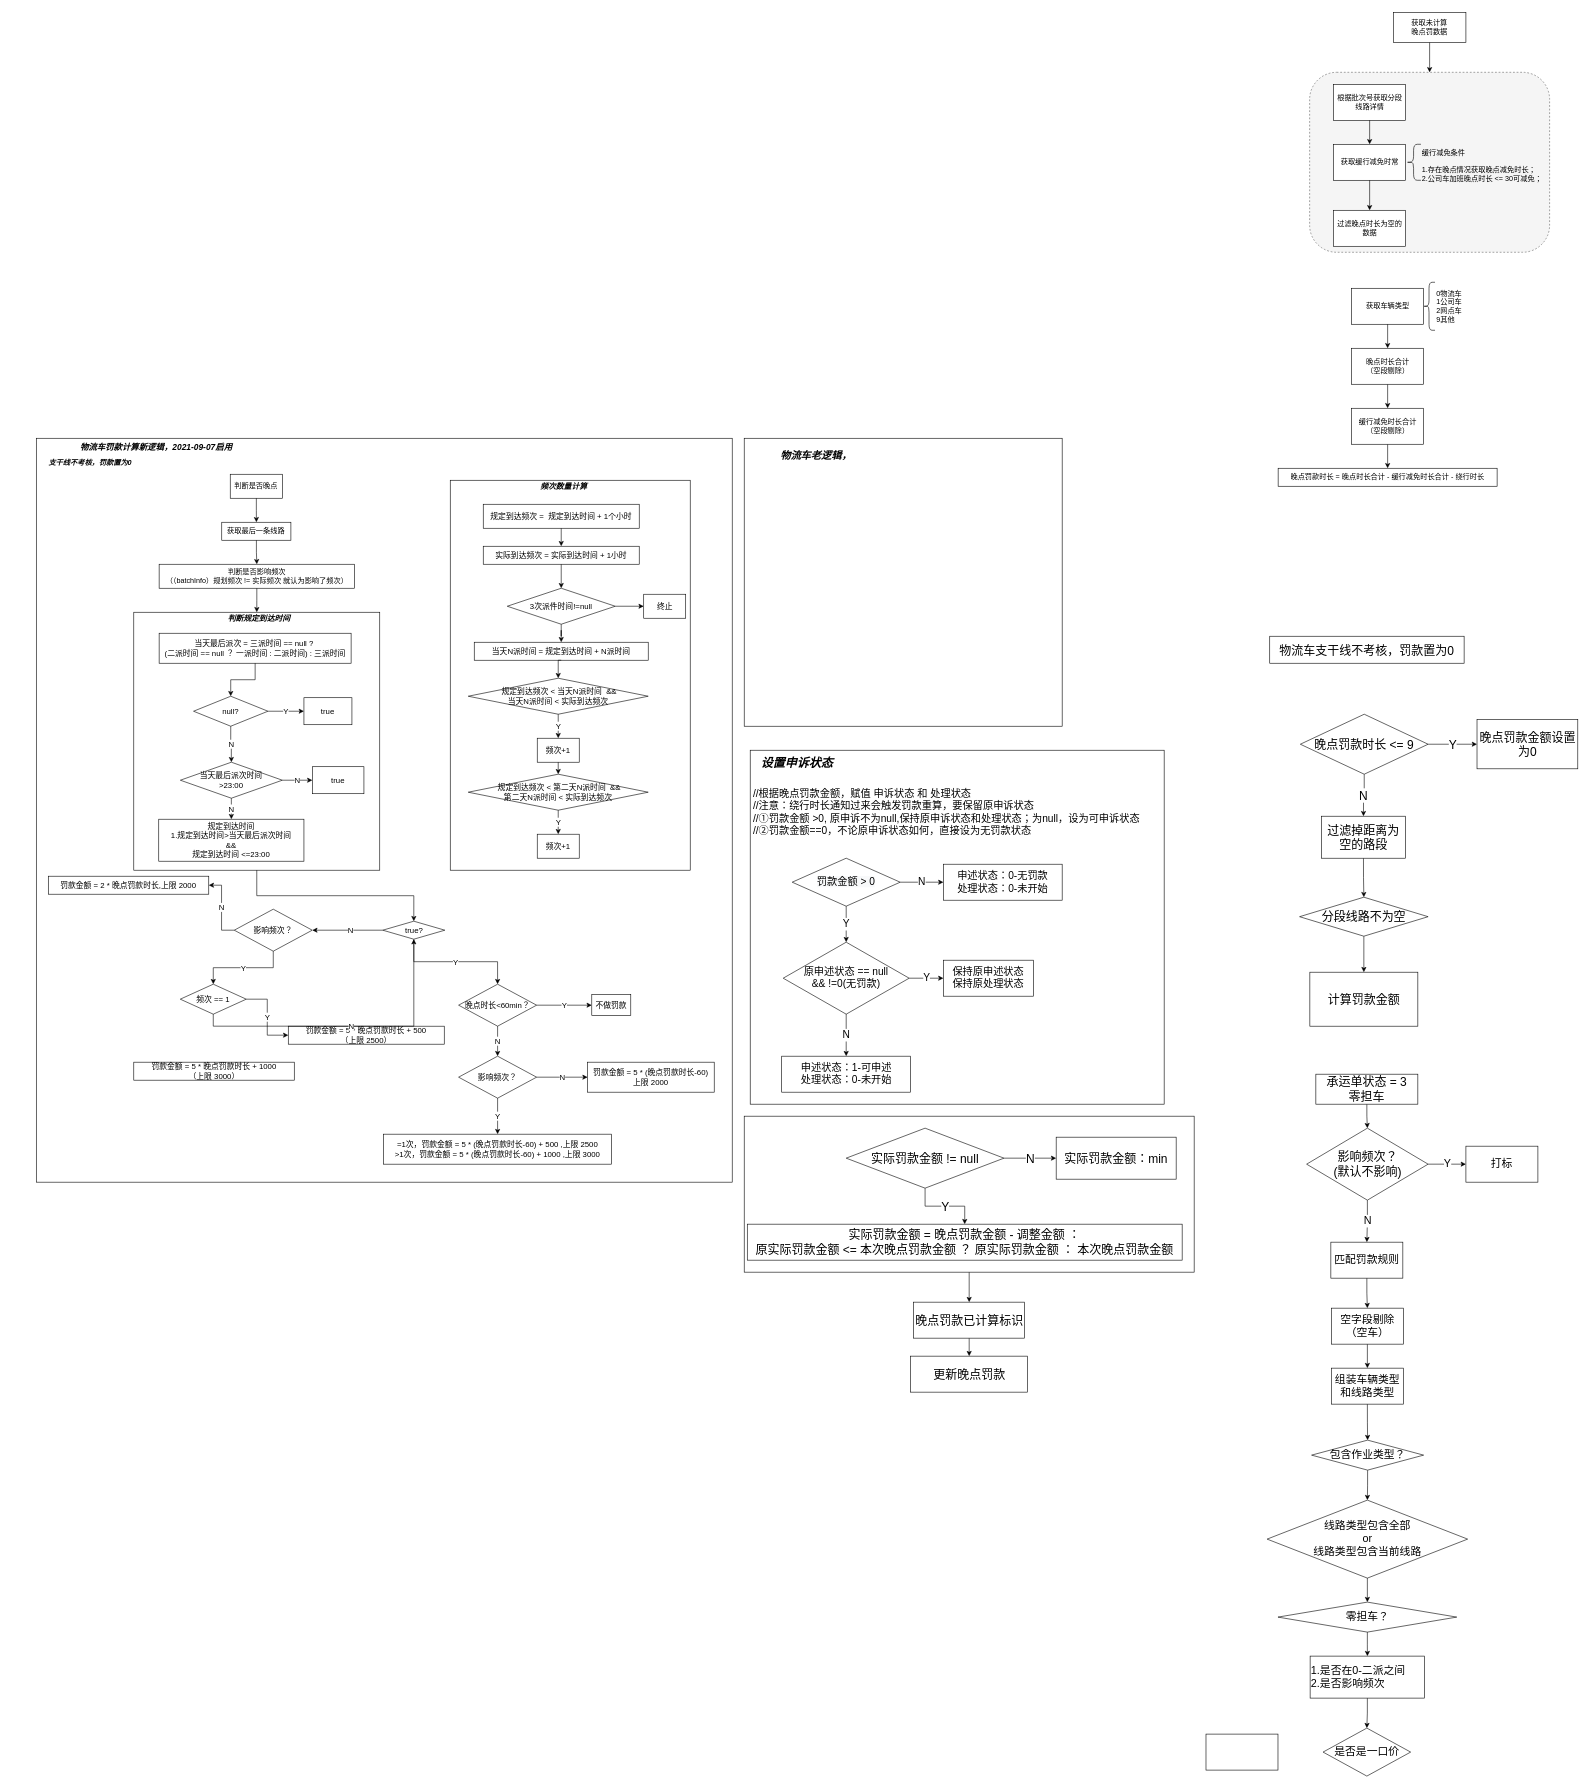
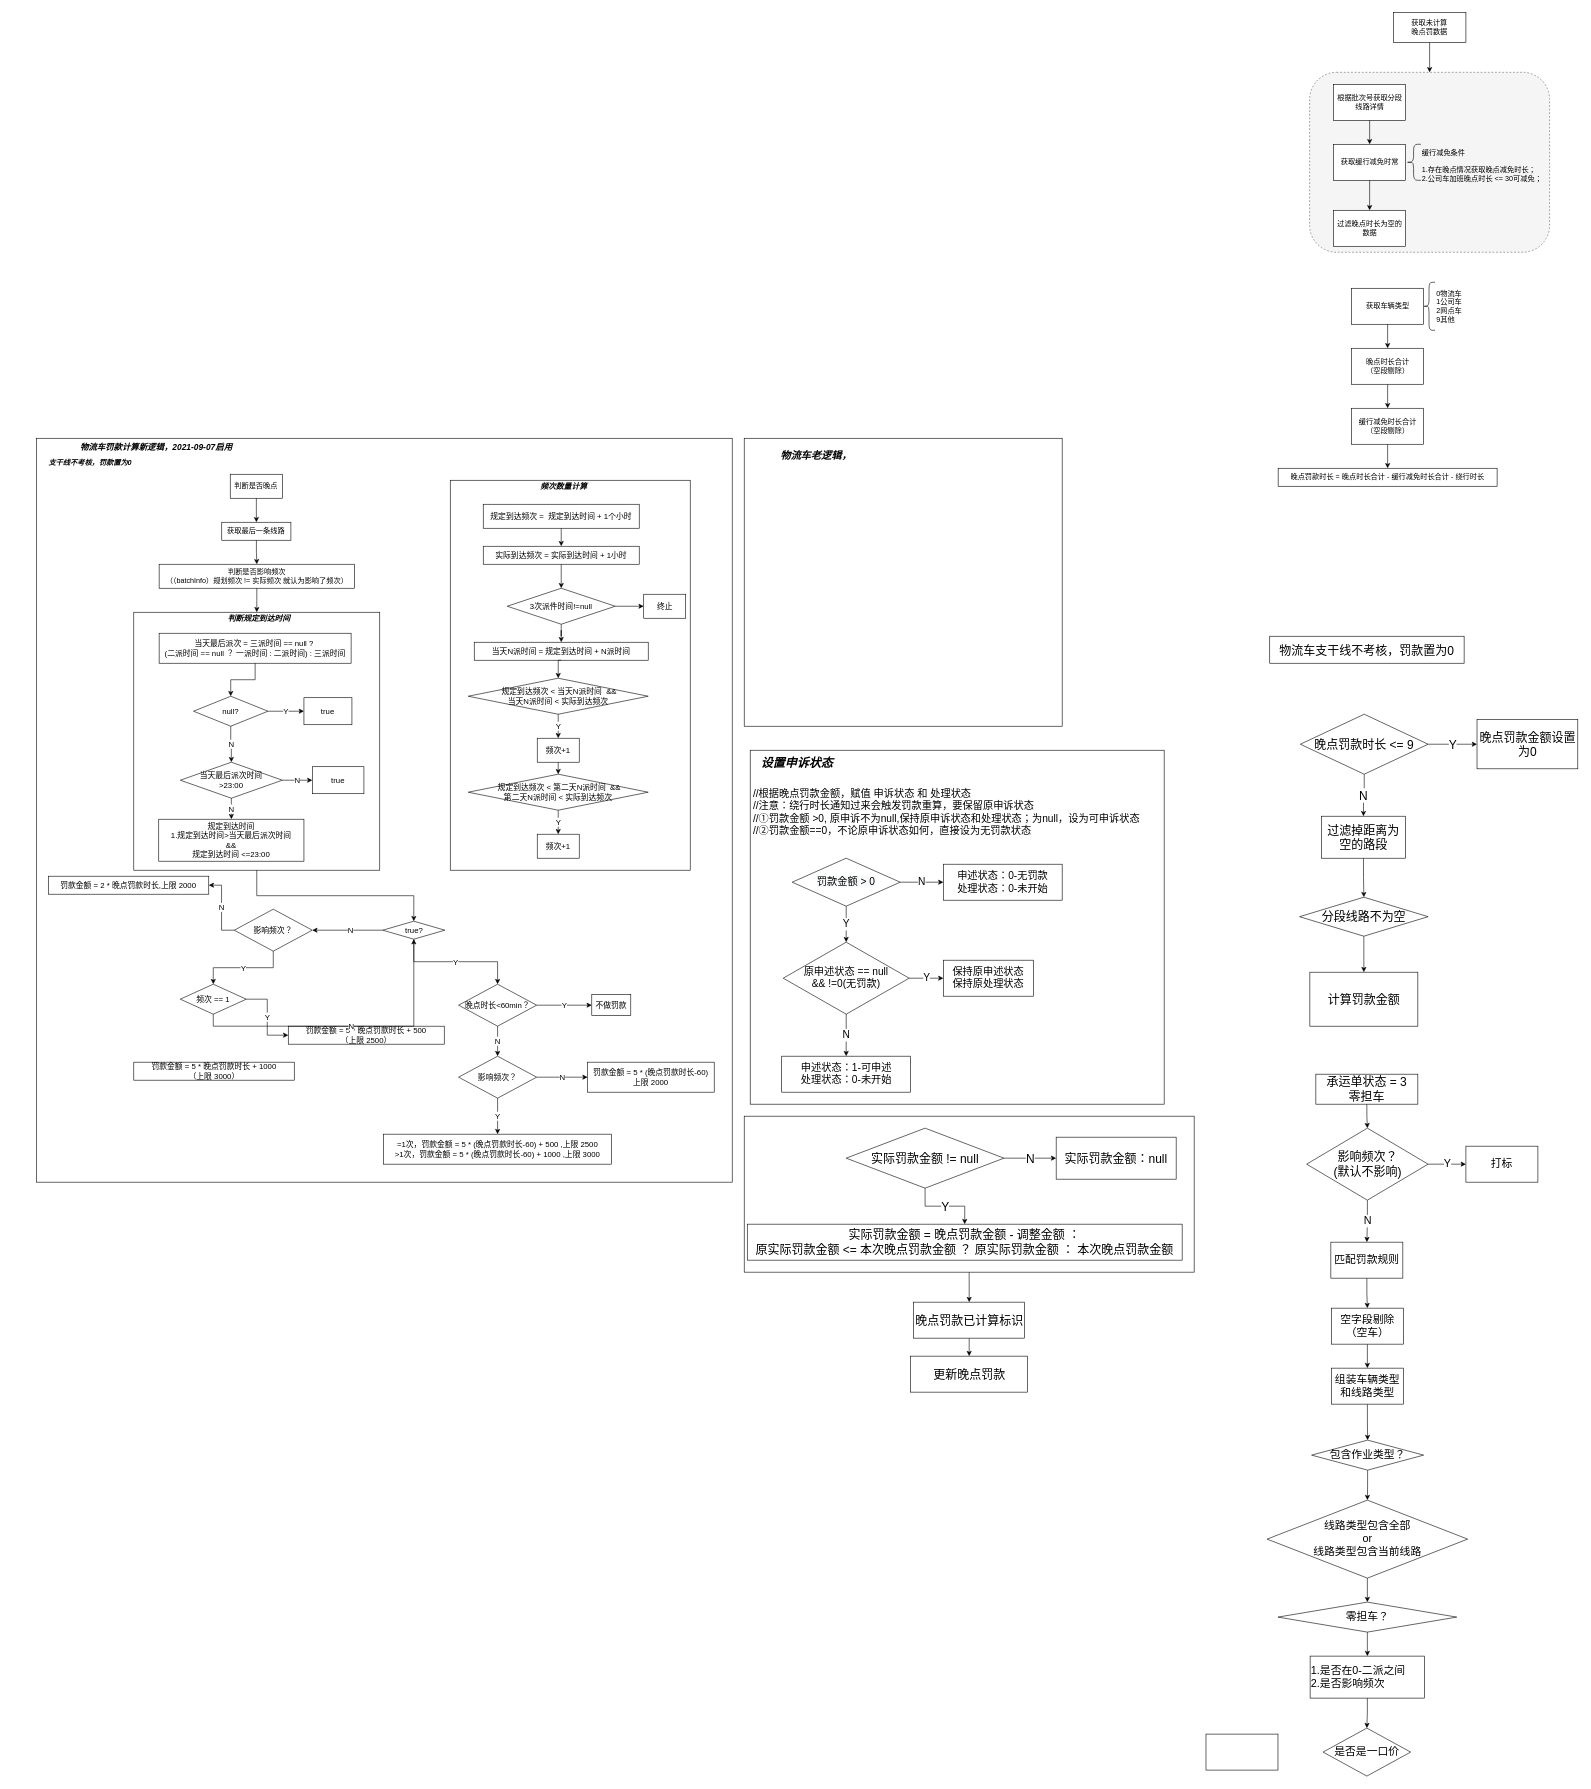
node "实际罚款金额：min": label "实际罚款金额：min" -> "实际罚款金额：null"
